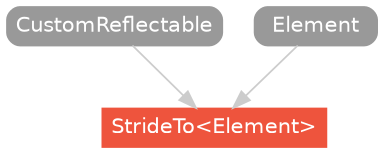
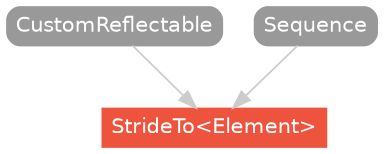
node "Element": label "Element" -> "Sequence"
